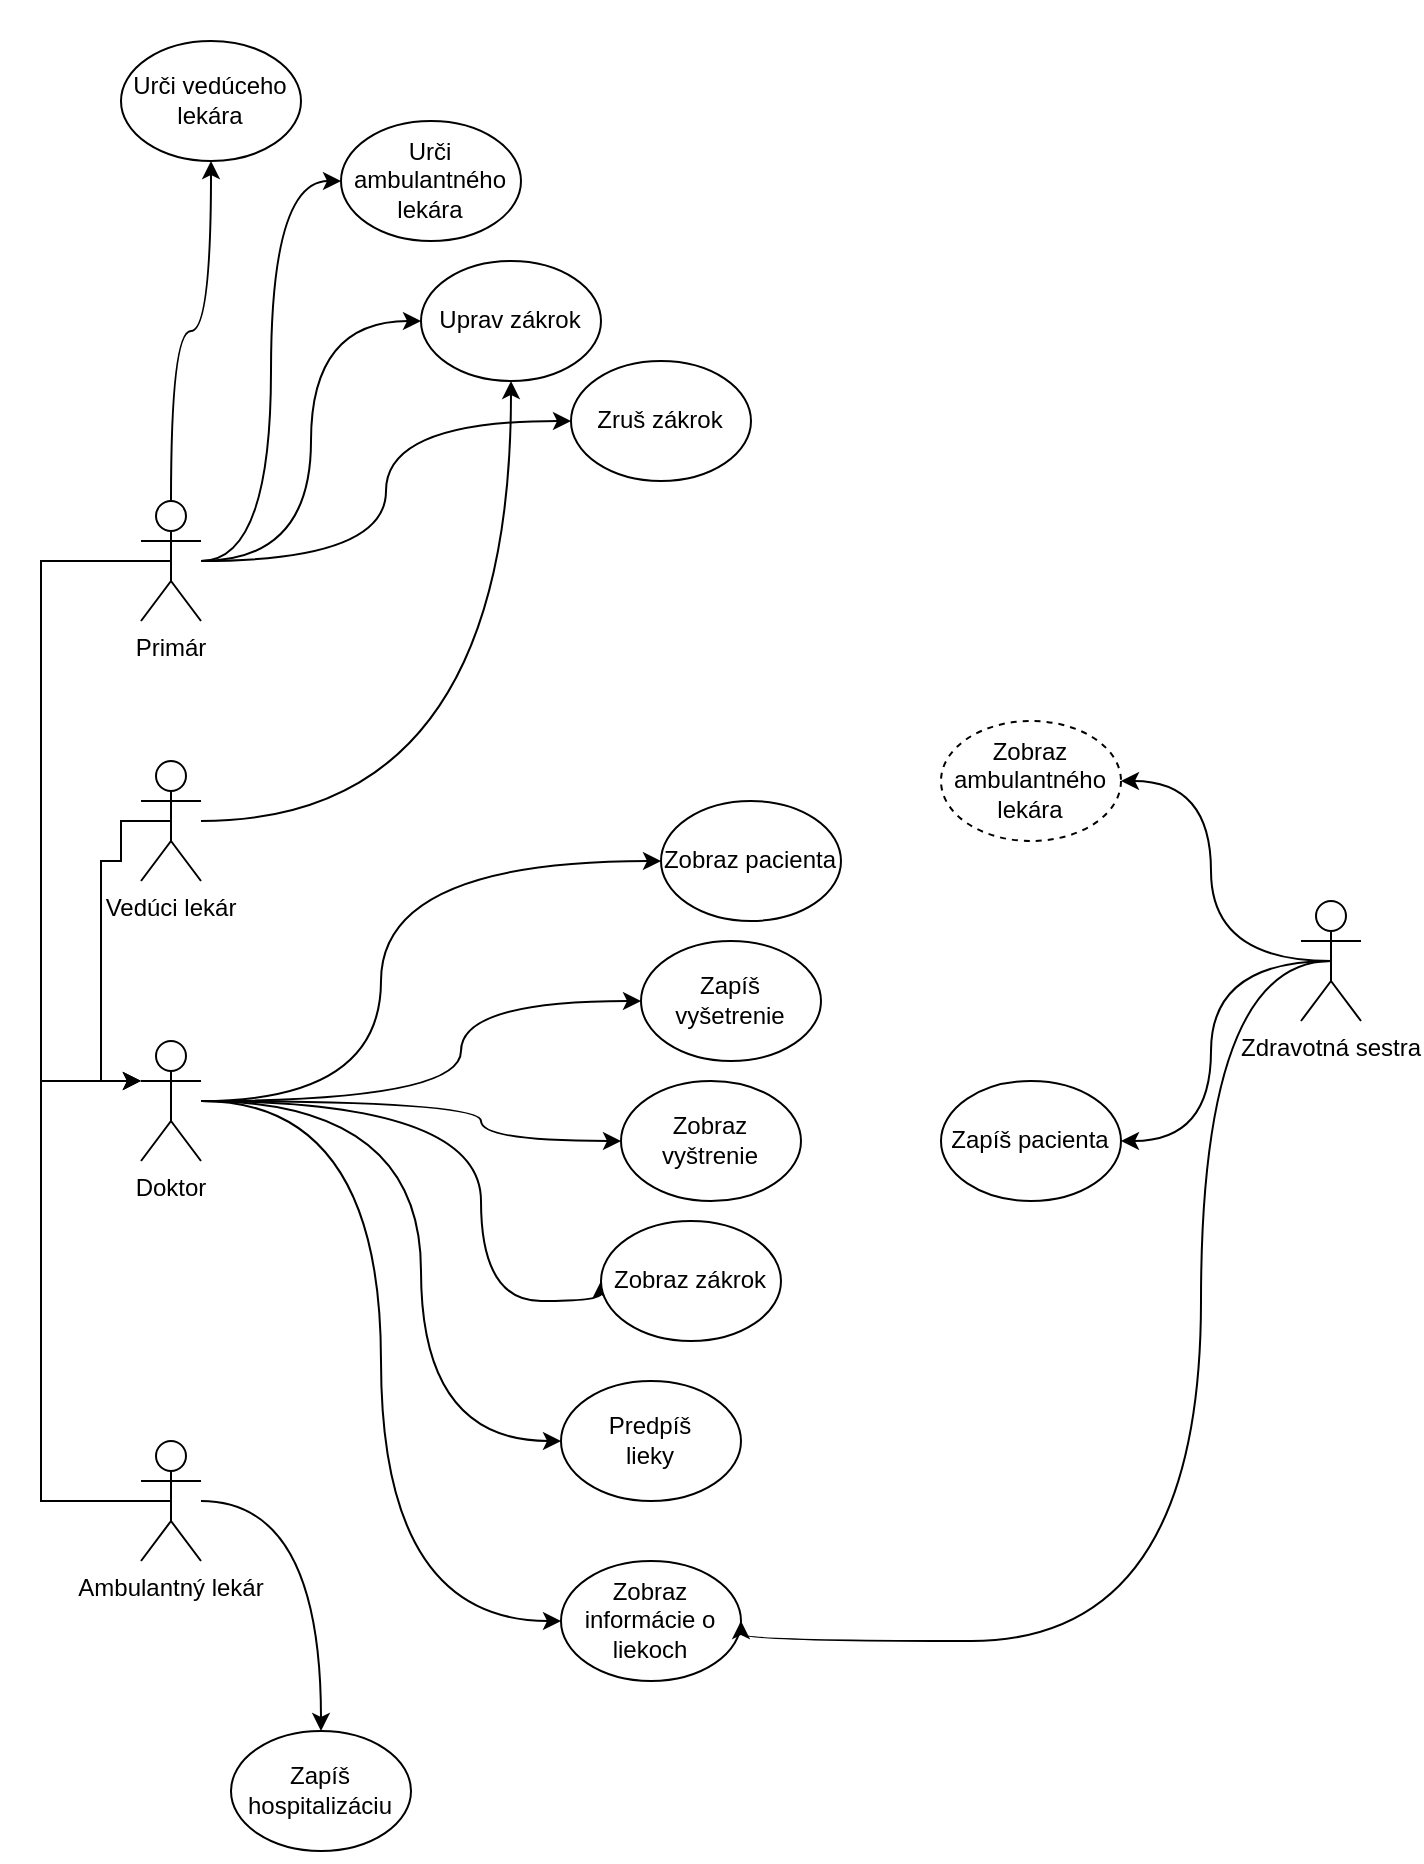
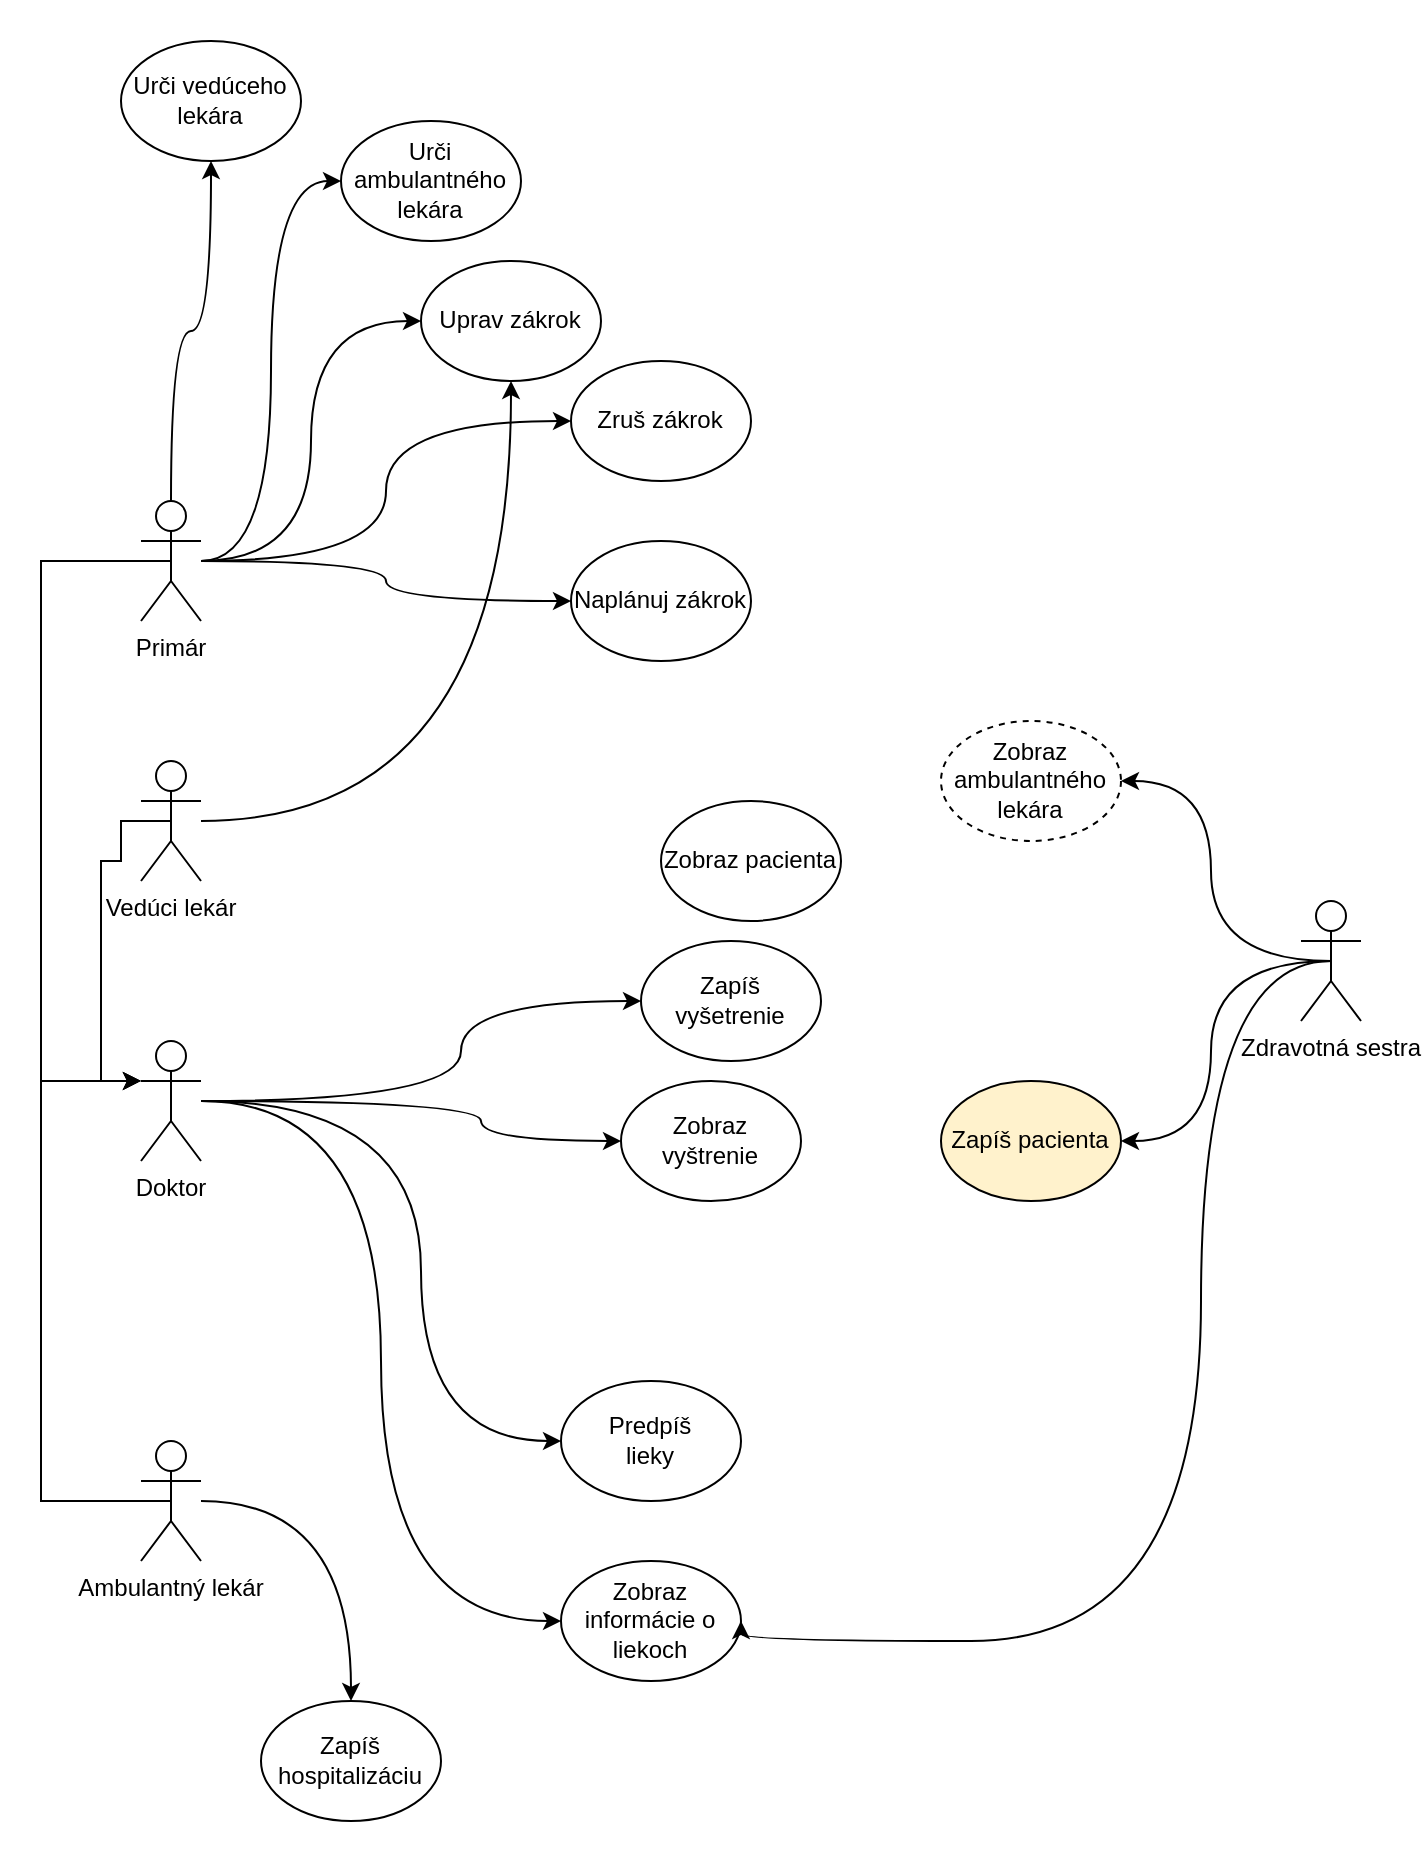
edge "Primár" -> "Naplánuj zákrok": added
node "Naplánuj zákrok": added
edge "Doktor" -> "Zobraz pacienta": removed
node "Zapíš pacienta": fillcolor #ffffff -> #fff2cc
edge "Doktor" -> "Zobraz zákrok": removed
node "Zobraz zákrok": removed
node "Zapíš hospitalizáciu": moved (321, 1791) -> (351, 1761)
